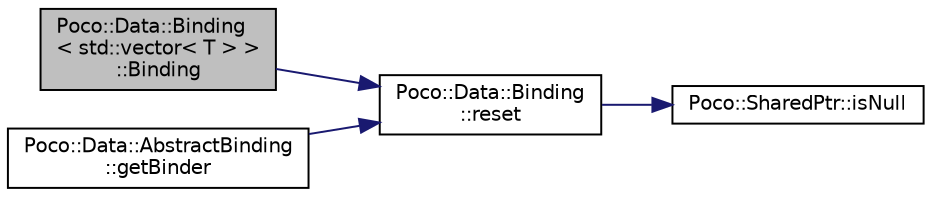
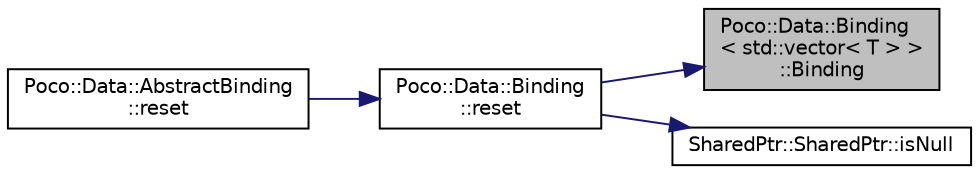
edge "Poco::Data::Binding < std::vector< T > > ::Binding" -> "Poco::Data::Binding ::reset": reversed
node "Poco::SharedPtr::isNull": label "Poco::SharedPtr::isNull" -> "SharedPtr::SharedPtr::isNull"
node "Poco::Data::AbstractBinding ::getBinder": label "Poco::Data::AbstractBinding ::getBinder" -> "Poco::Data::AbstractBinding ::reset"
